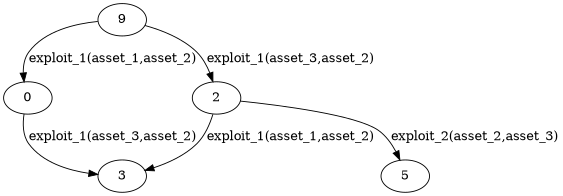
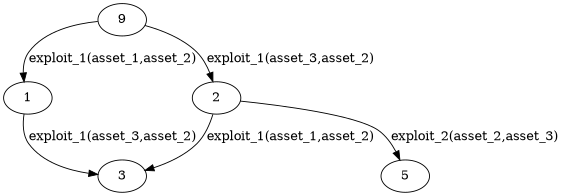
node "0": label "0" -> "1"
